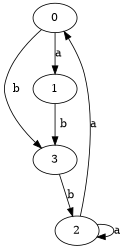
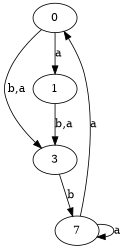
edge "0" -> "3": label "b" -> "b,a"
edge "1" -> "3": label "b" -> "b,a"
node "2": label "2" -> "7"
